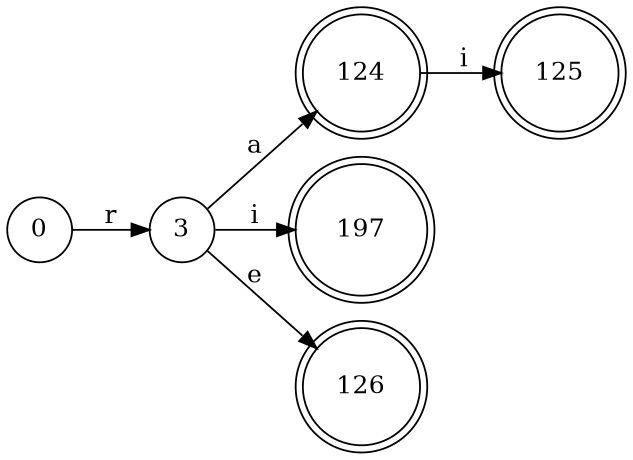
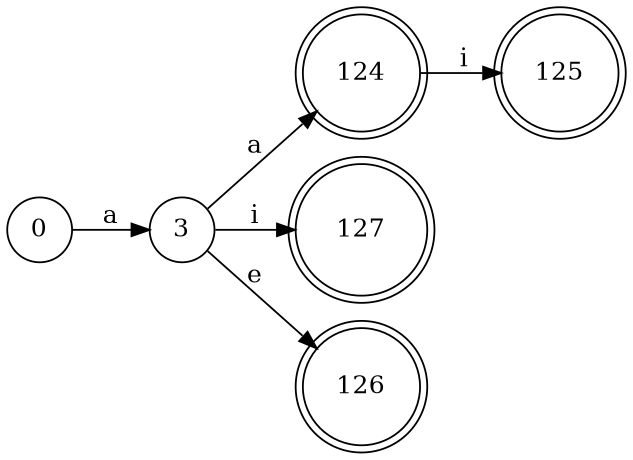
edge "0" -> "3": label "r" -> "a"
node "197": label "197" -> "127"
